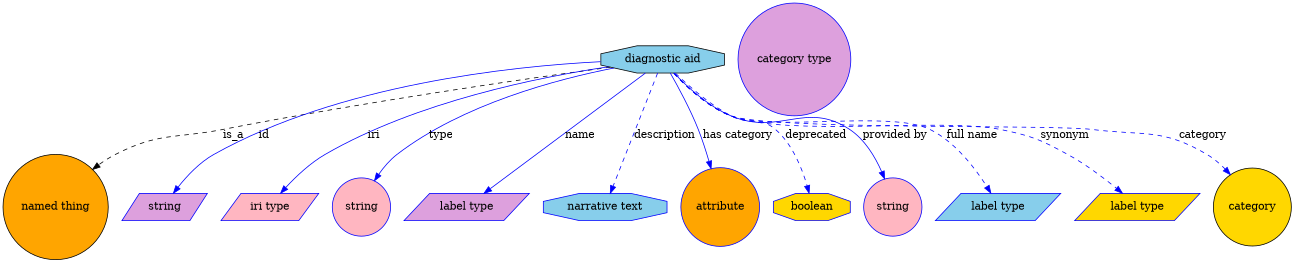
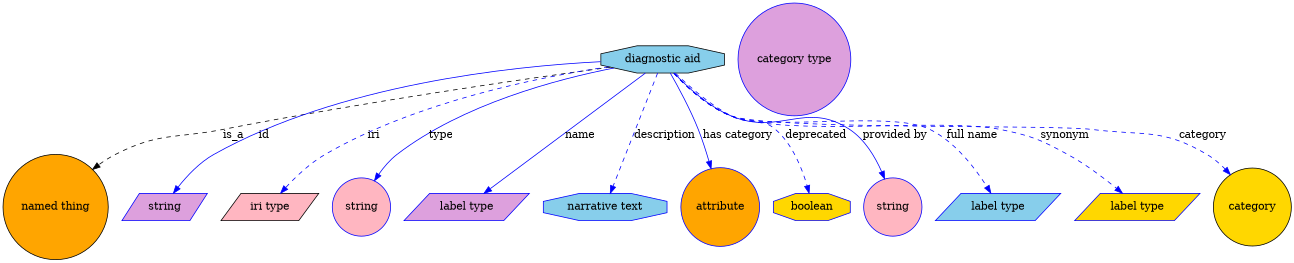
edge "diagnostic aid" -> "iri type": style solid -> dashed
node "iri type": color blue -> black
